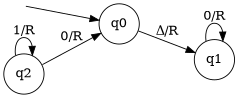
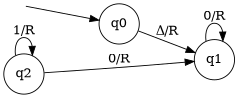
edge "q2" -> "q0": now "q2" -> "q1"
